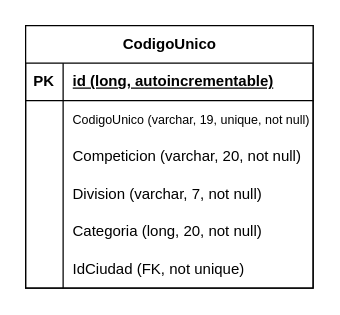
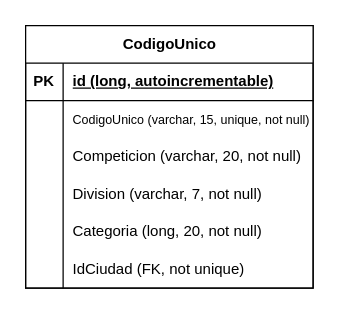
node "CodigoUnico (varchar, 19, unique, not null)": label "CodigoUnico (varchar, 19, unique, not null)" -> "CodigoUnico (varchar, 15, unique, not null)"
